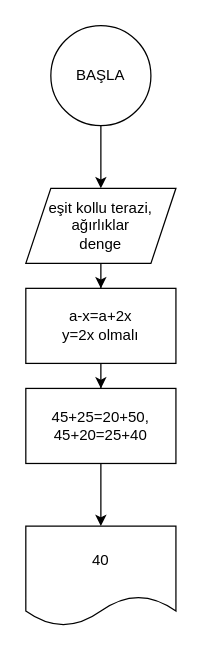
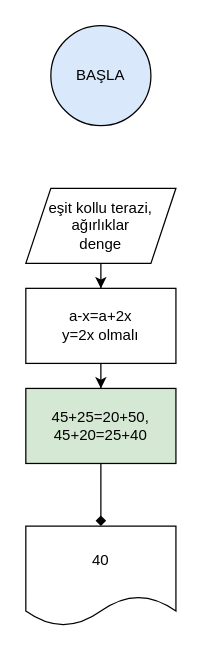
node "BAŞLA": fillcolor #ffffff -> #dae8fc
edge "BAŞLA" -> "eşit kollu terazi, ağırlıklar denge": removed
node "45+25=20+50, 45+20=25+40": fillcolor #ffffff -> #d5e8d4
edge "45+25=20+50, 45+20=25+40" -> "40": arrowhead classic -> diamond
